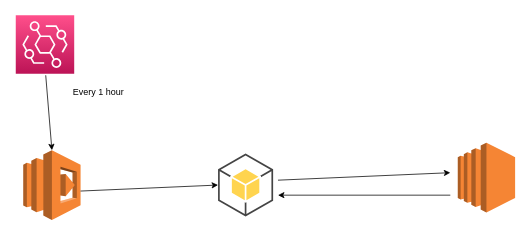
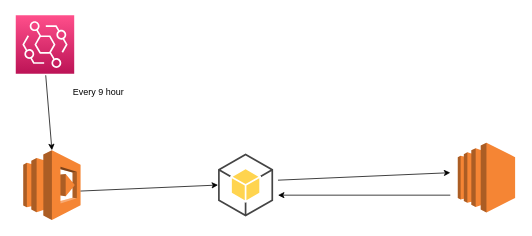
node "Every 1 hour": label "Every 1 hour" -> "Every 9 hour"
